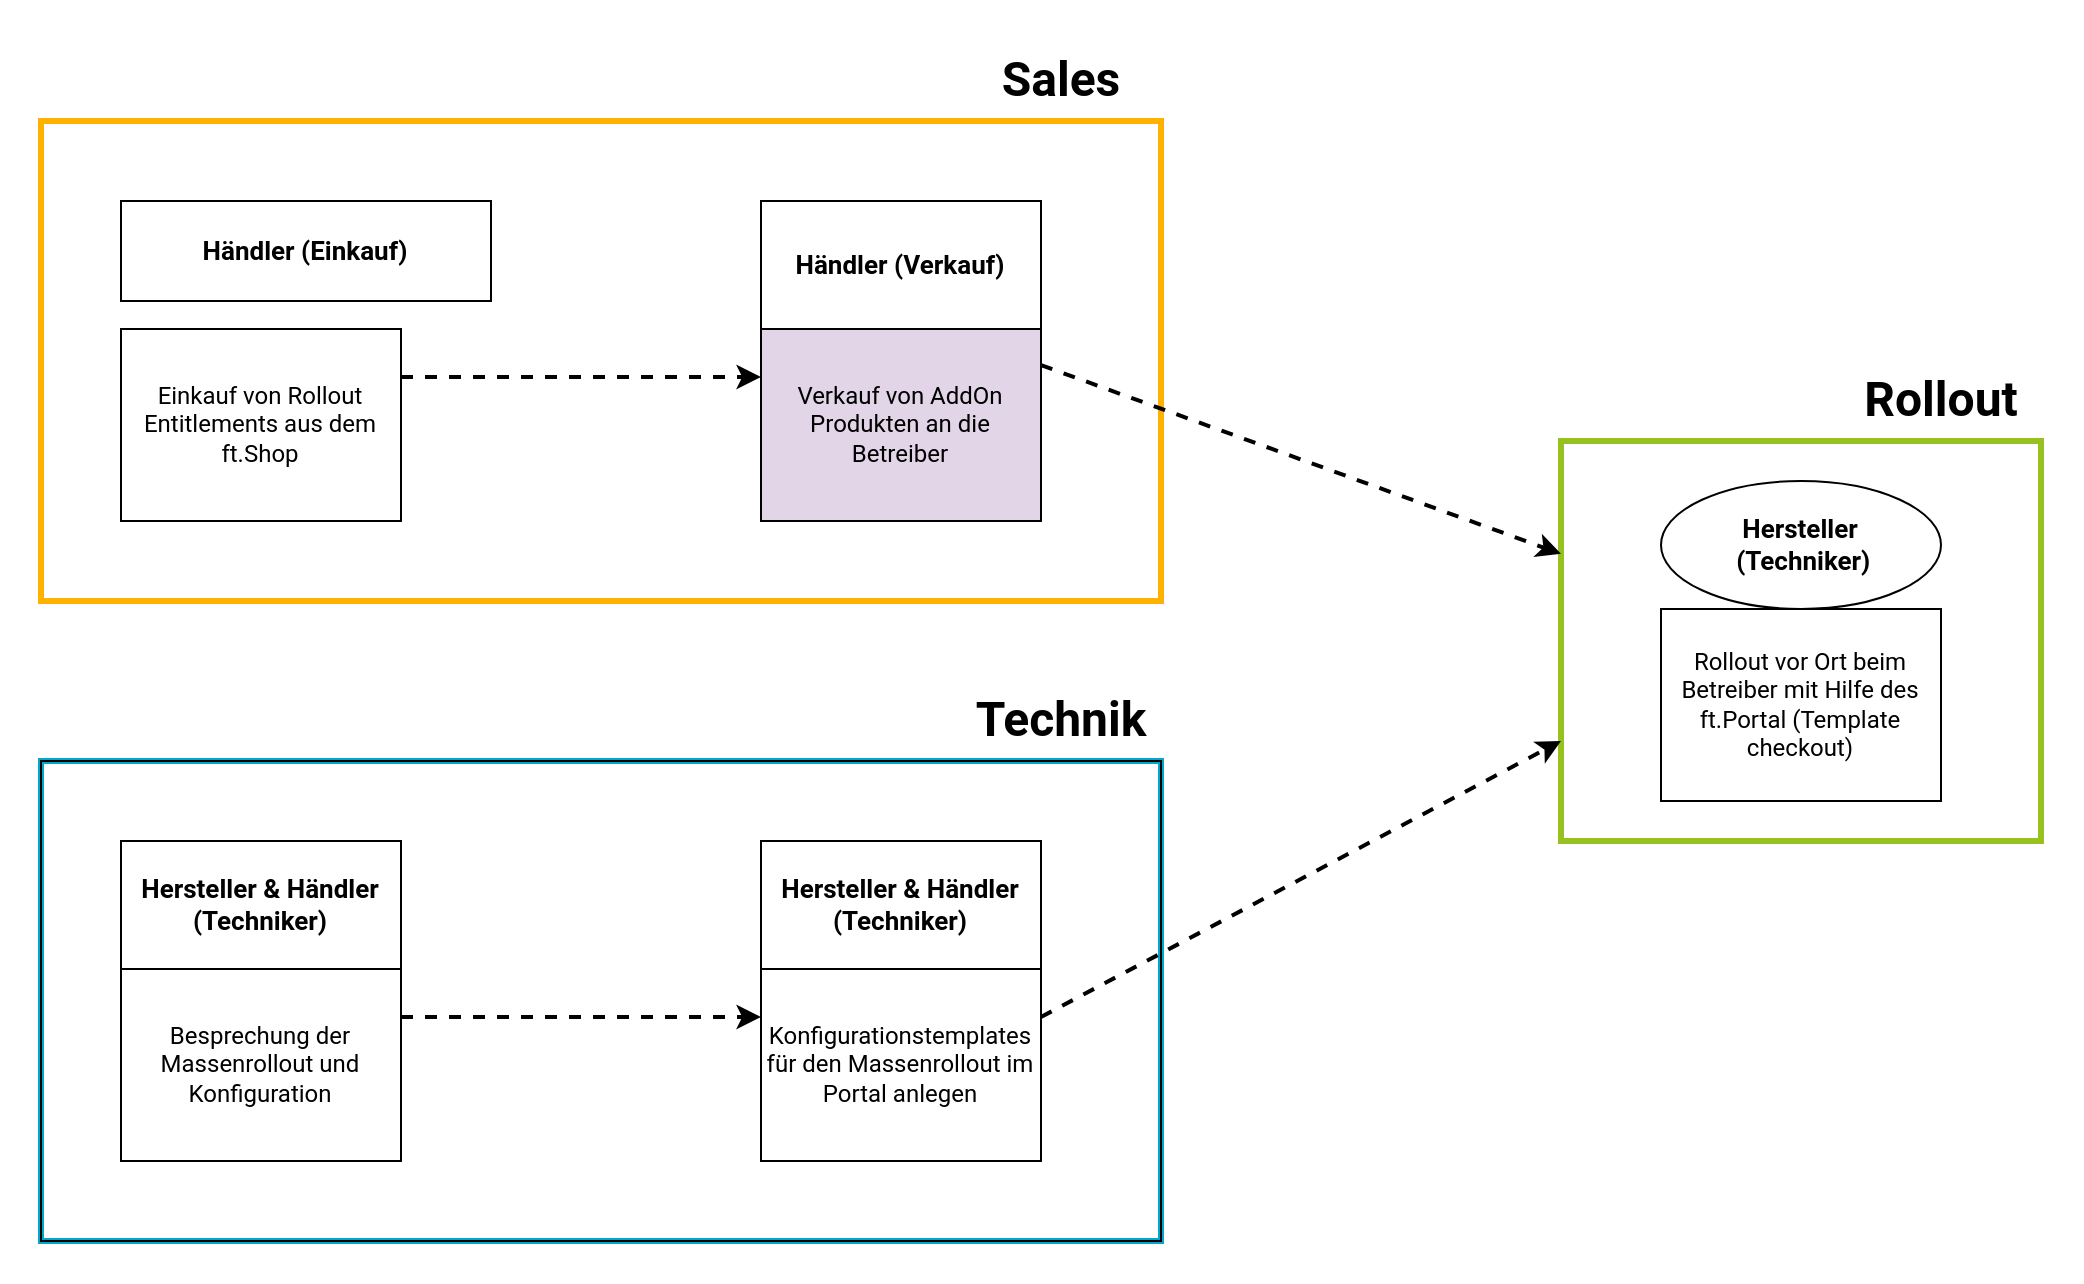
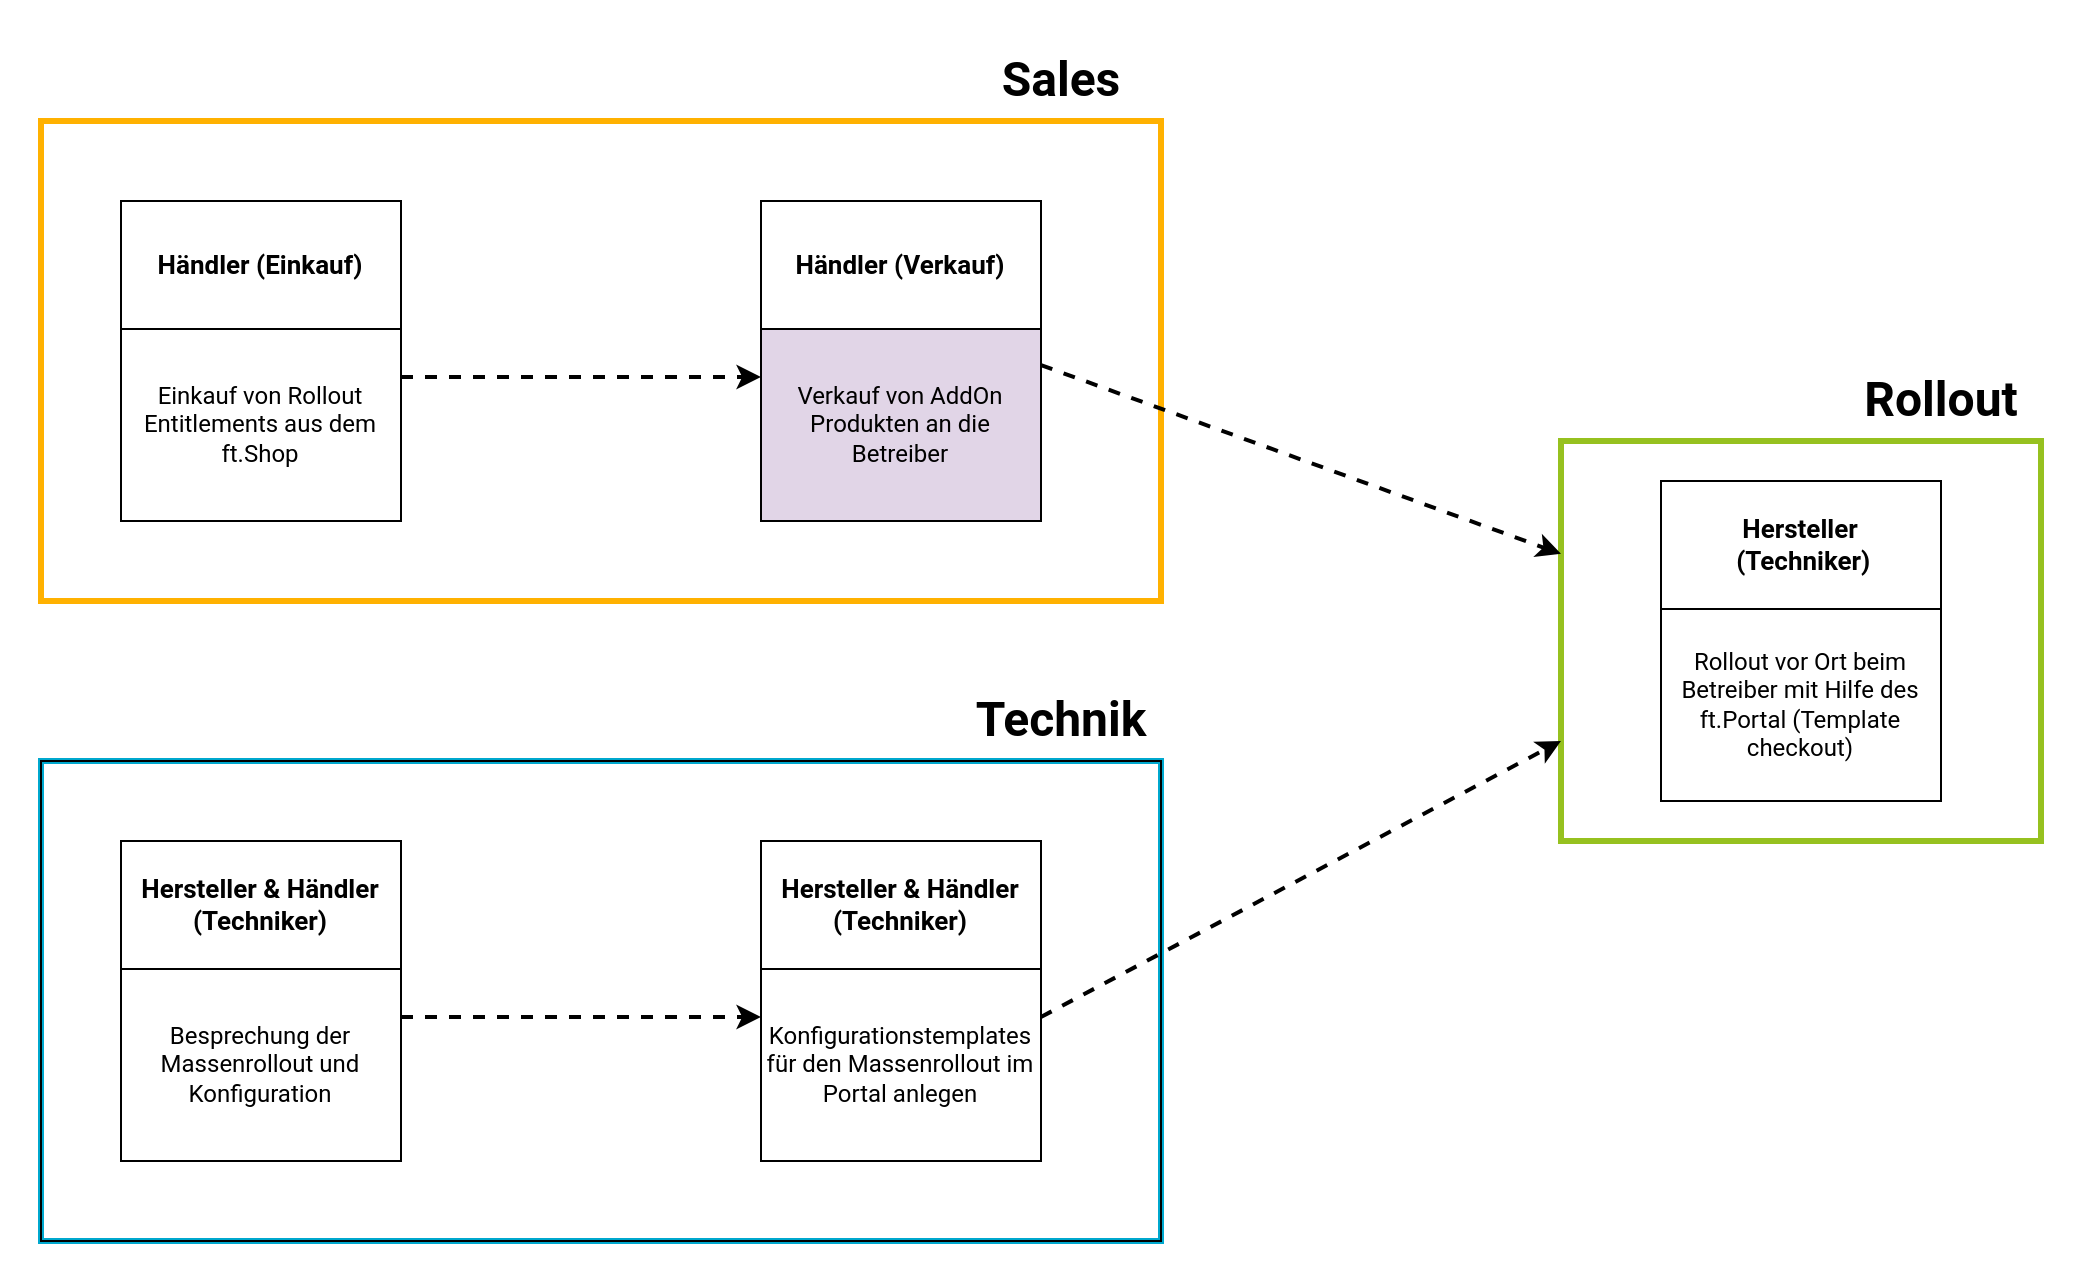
node "Händler (Einkauf)": size 370x100 -> 280x128
node "Hersteller (Techniker)": shape ellipse -> rectangle
